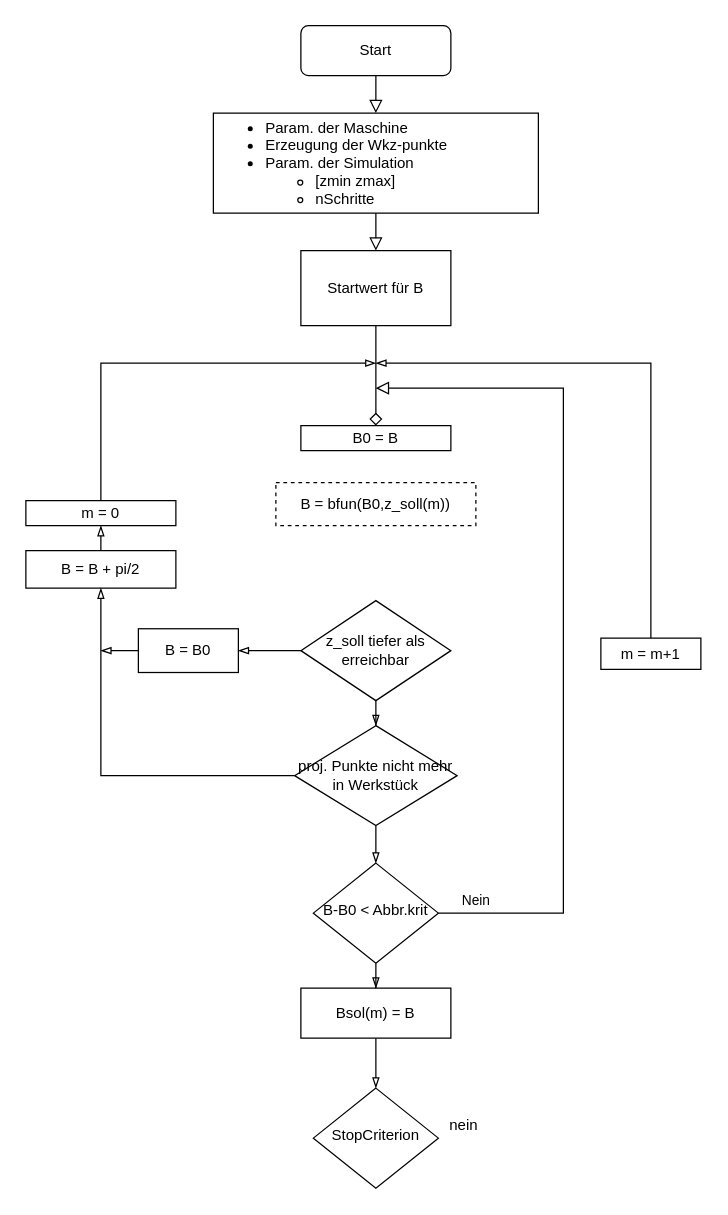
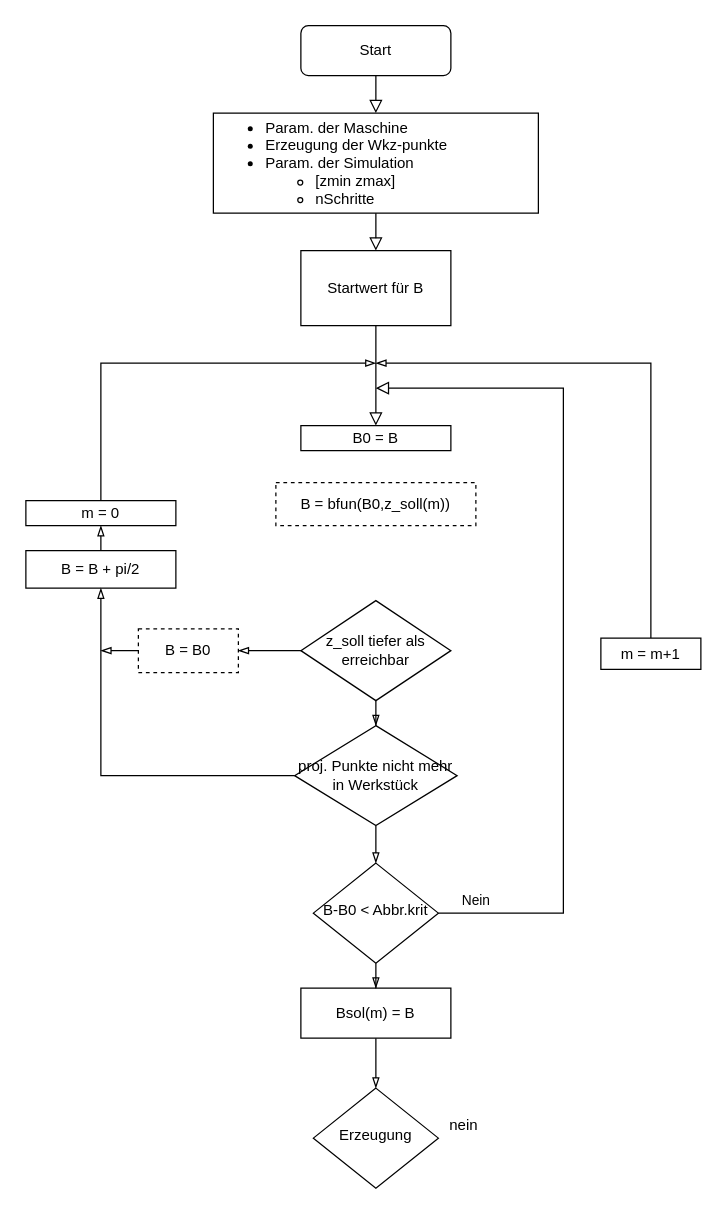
edge "Startwert für B" -> "B0 = B": arrowhead diamond -> block
node "B = B0": style solid -> dashed
node "StopCriterion": label "StopCriterion" -> "Erzeugung"
